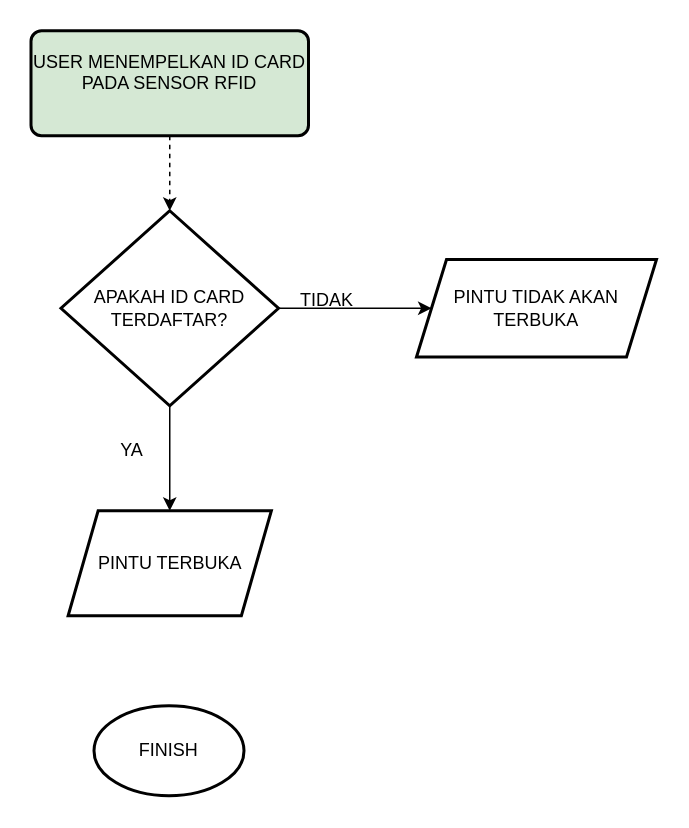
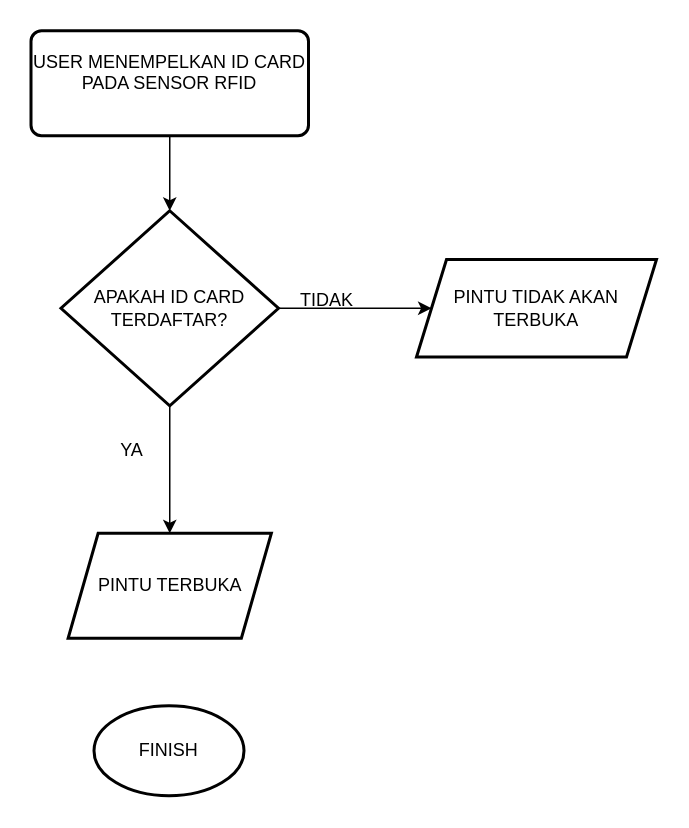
node "USER MENEMPELKAN ID CARD PADA SENSOR RFID": fillcolor #d5e8d4 -> #ffffff
edge "USER MENEMPELKAN ID CARD PADA SENSOR RFID" -> "APAKAH ID CARD TERDAFTAR?": style dashed -> solid
node "PINTU TERBUKA": moved (170, 563) -> (170, 586)
